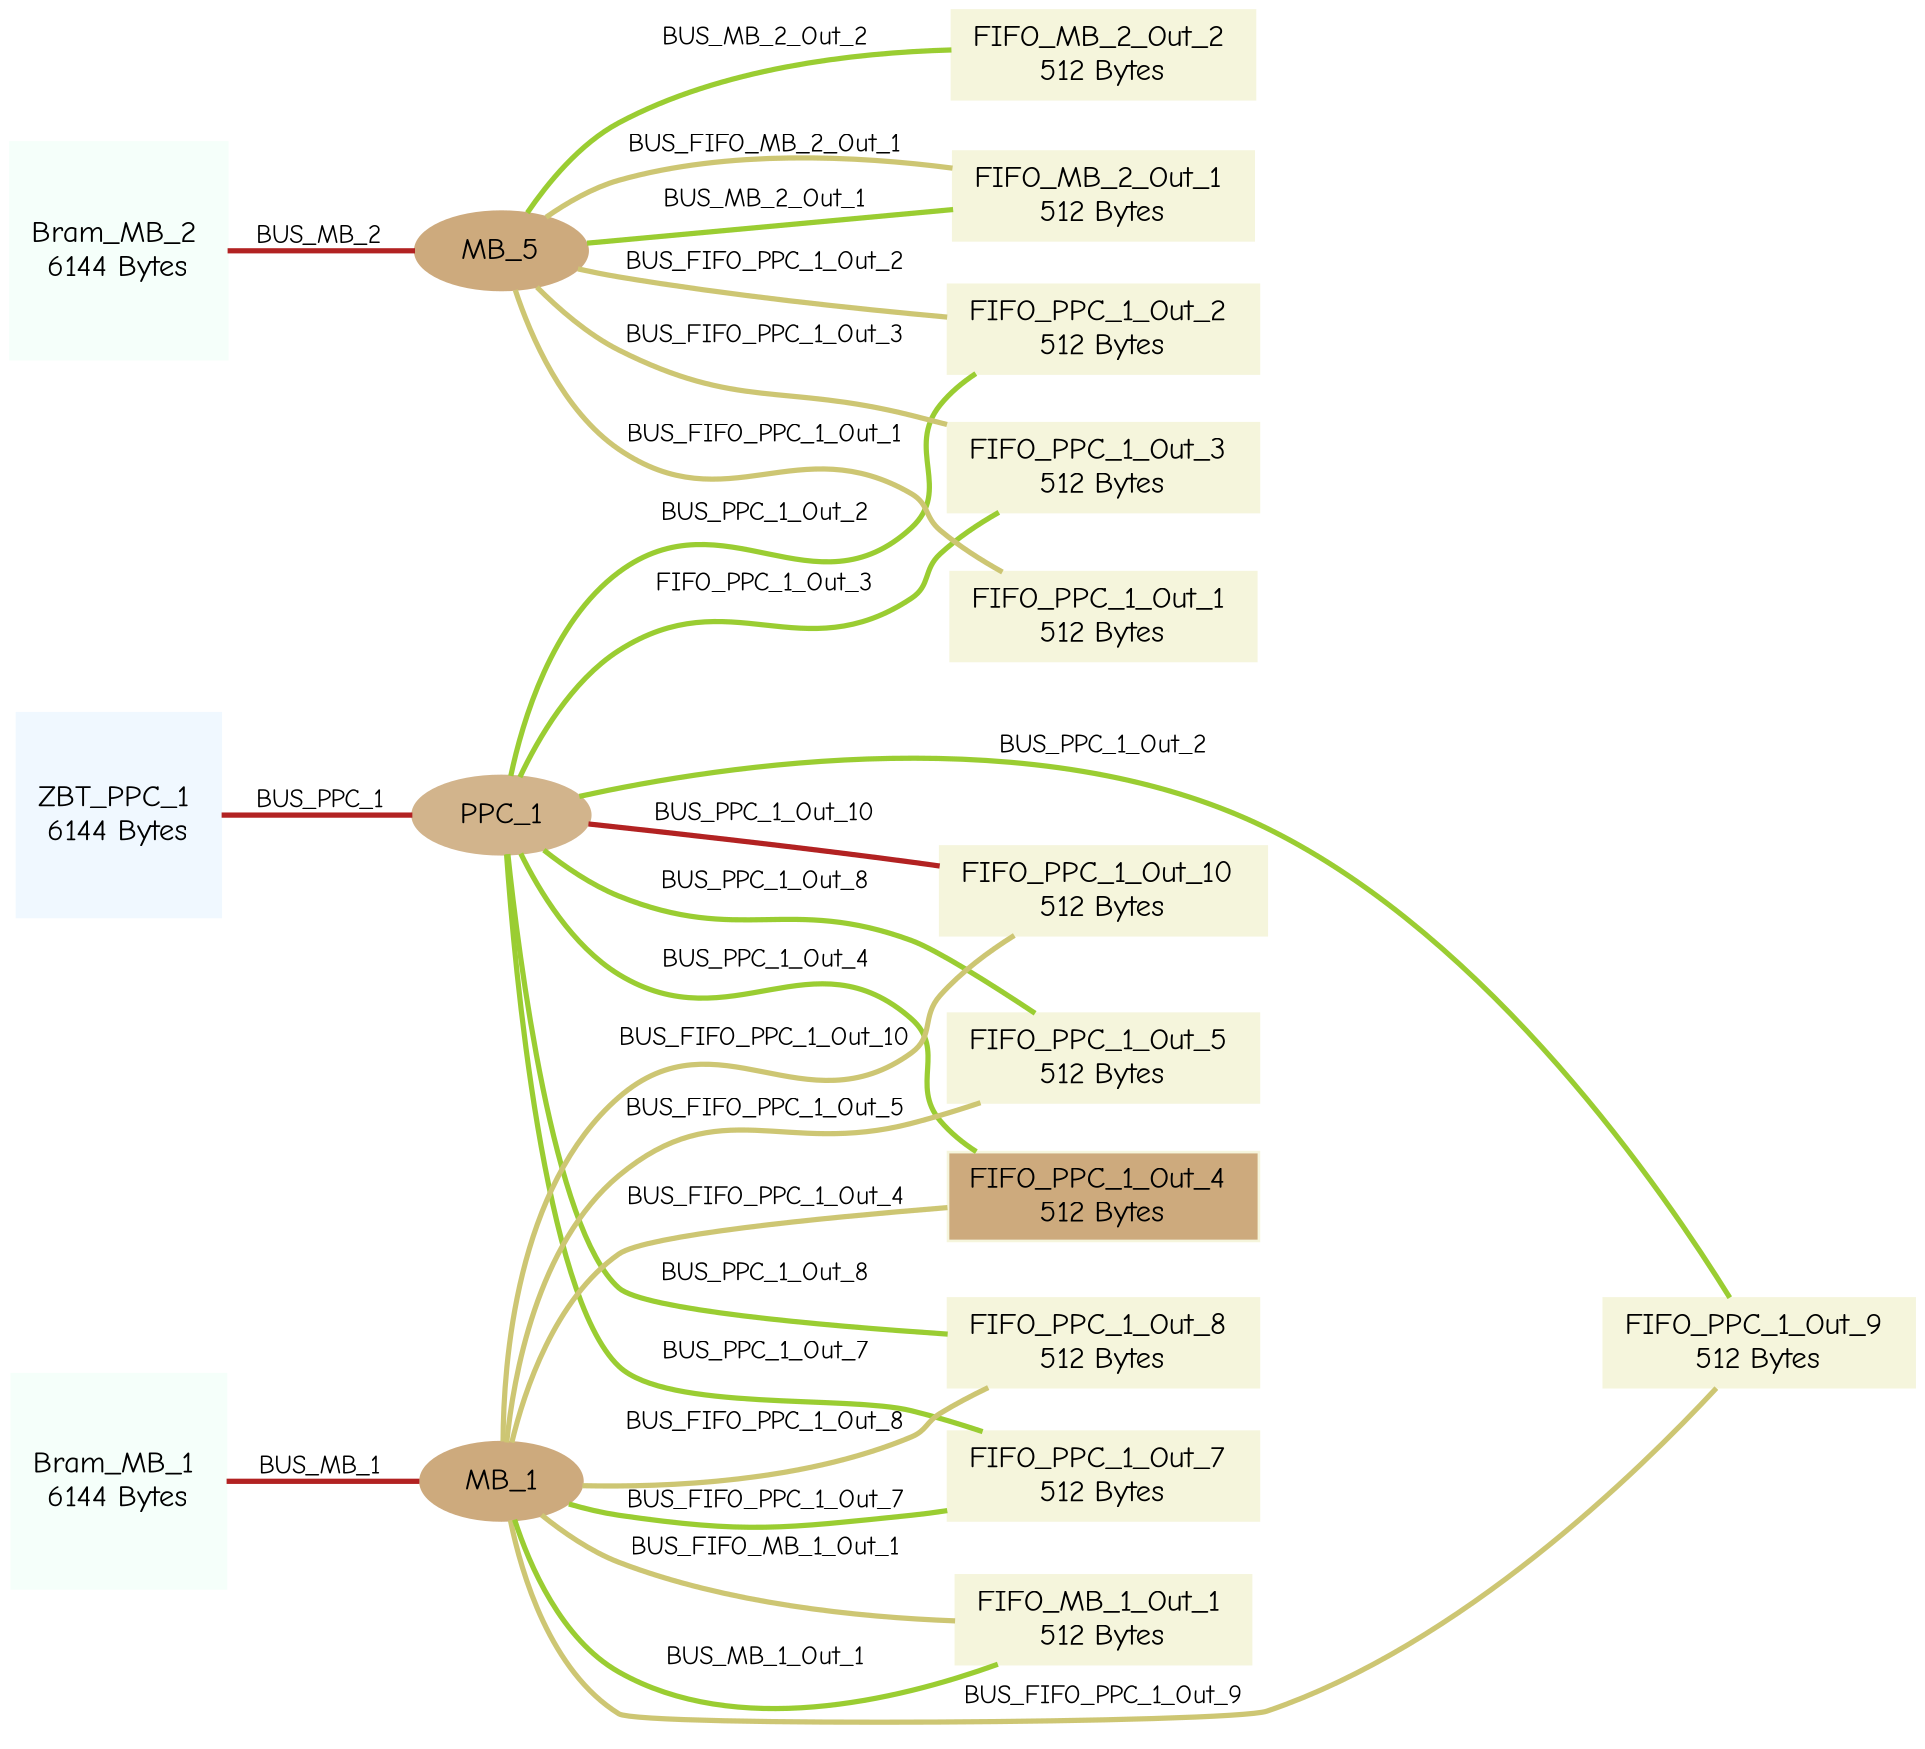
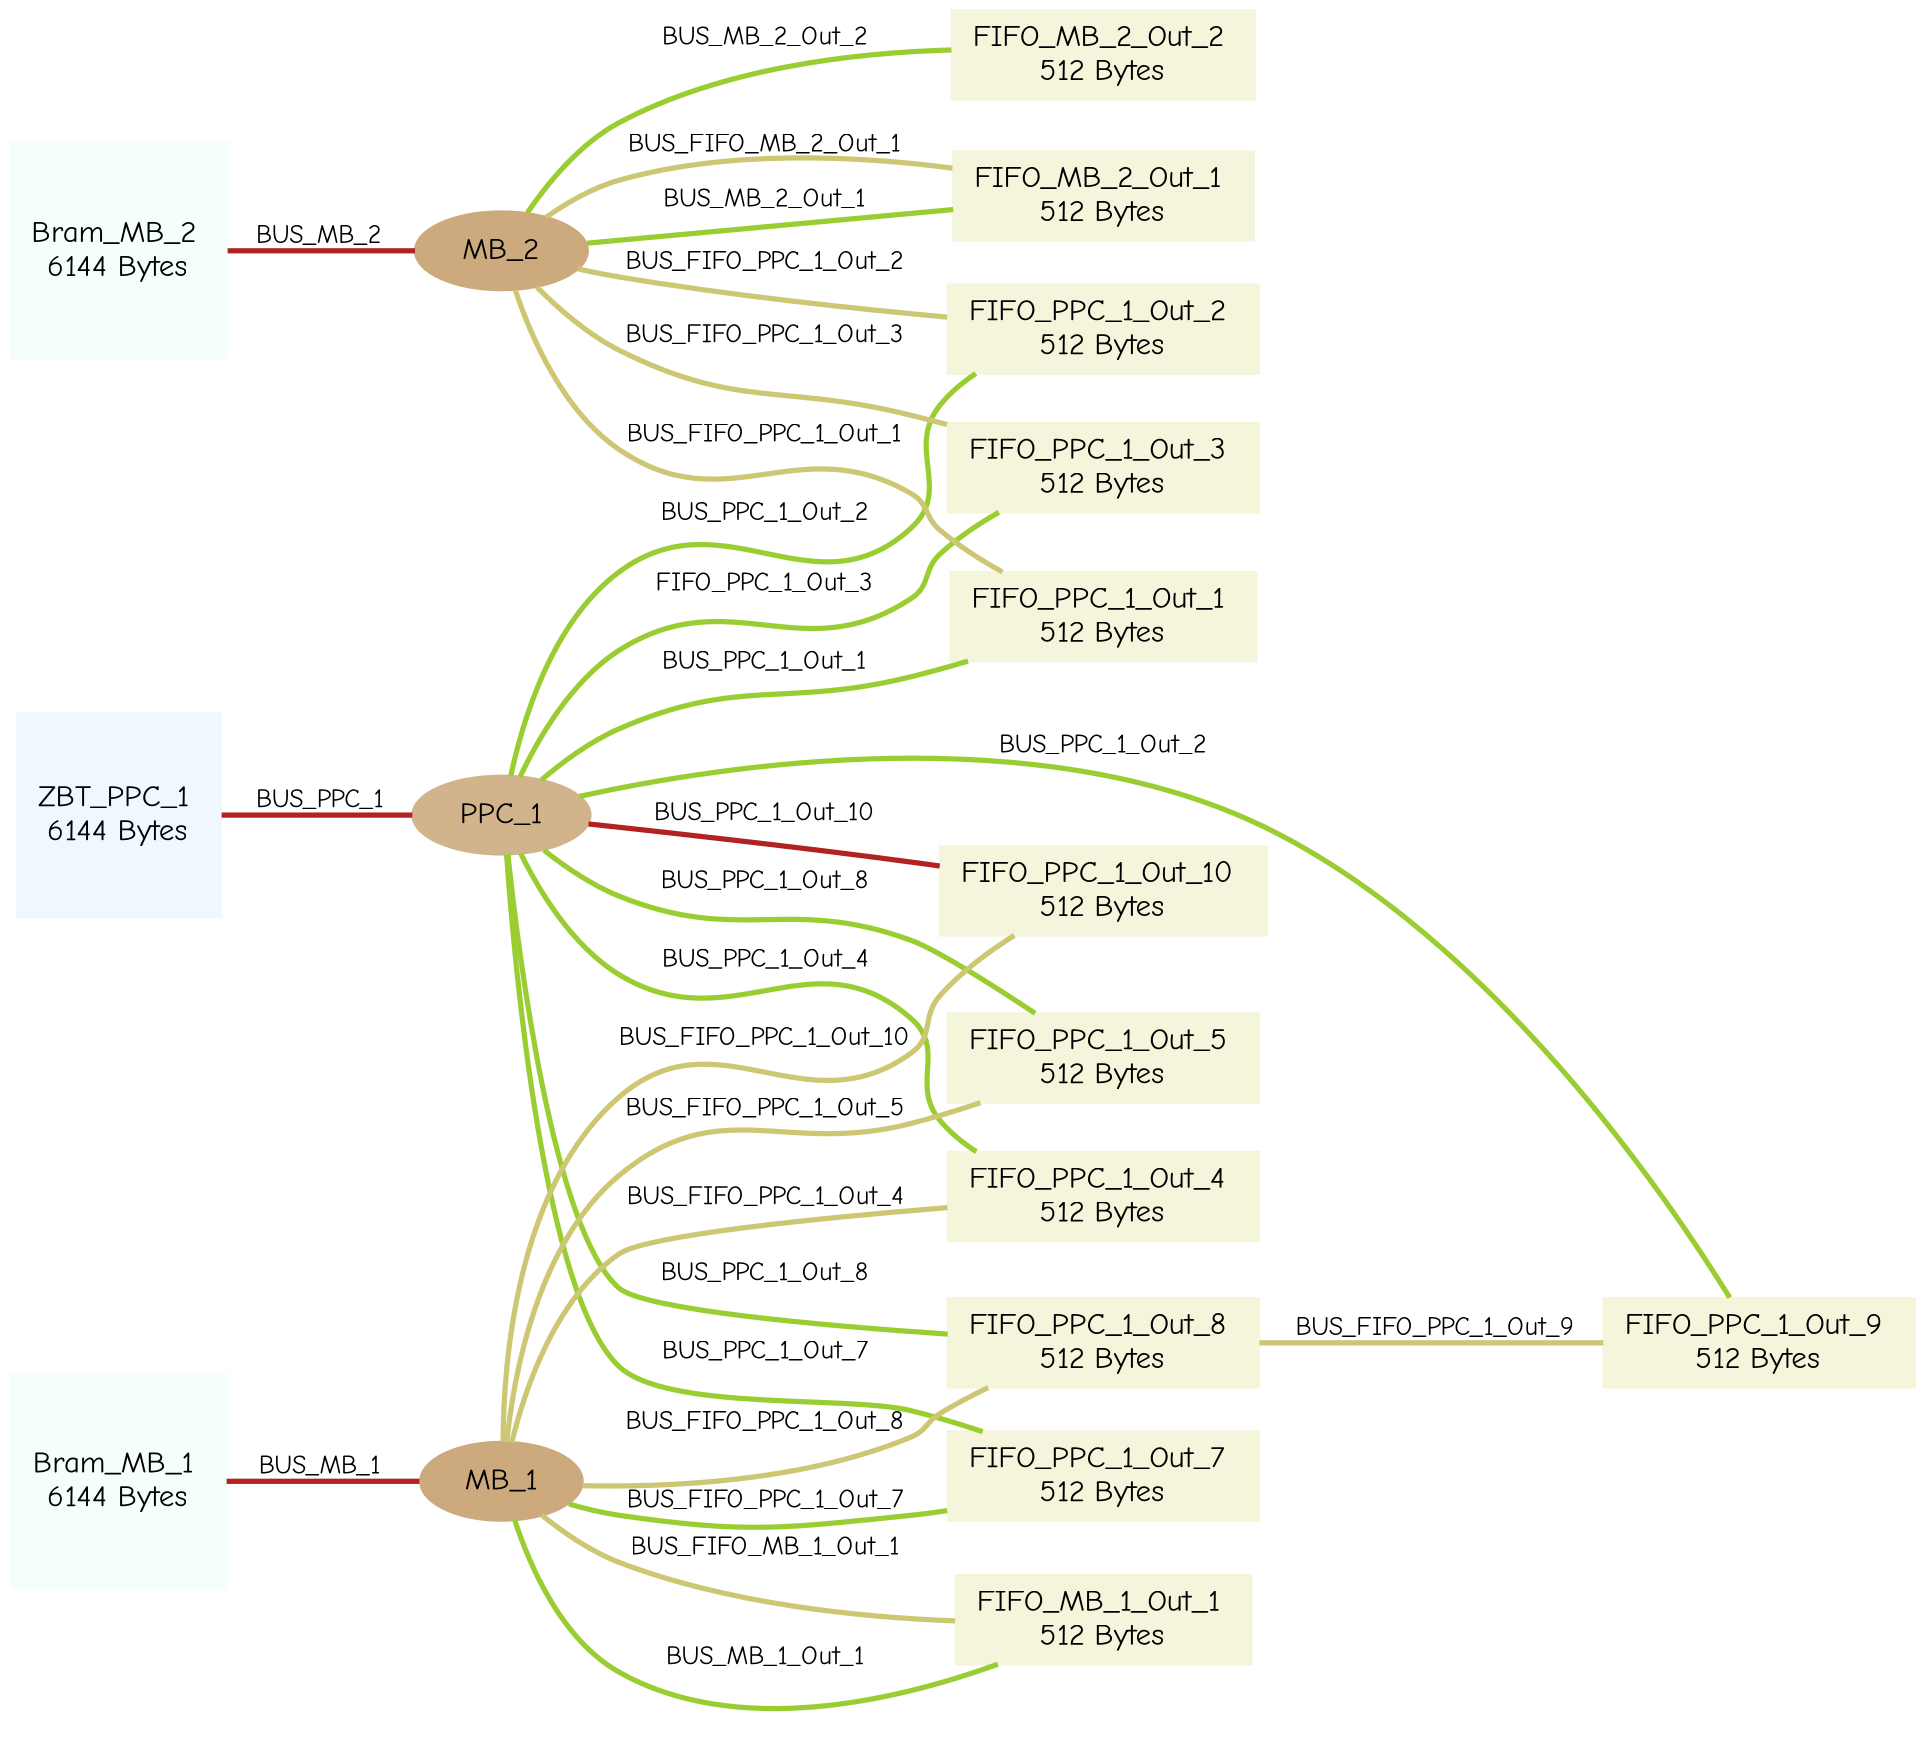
node "MB_5": label "MB_5" -> "MB_2"
edge "FIFO_PPC_1_Out_1 512 Bytes" -- "PPC_1": added, label "BUS_PPC_1_Out_1"
node "FIFO_PPC_1_Out_4 512 Bytes": fillcolor burlywood3 -> beige
edge "FIFO_PPC_1_Out_9 512 Bytes" -- "MB_1": now "FIFO_PPC_1_Out_9 512 Bytes" -- "FIFO_PPC_1_Out_8 512 Bytes"
